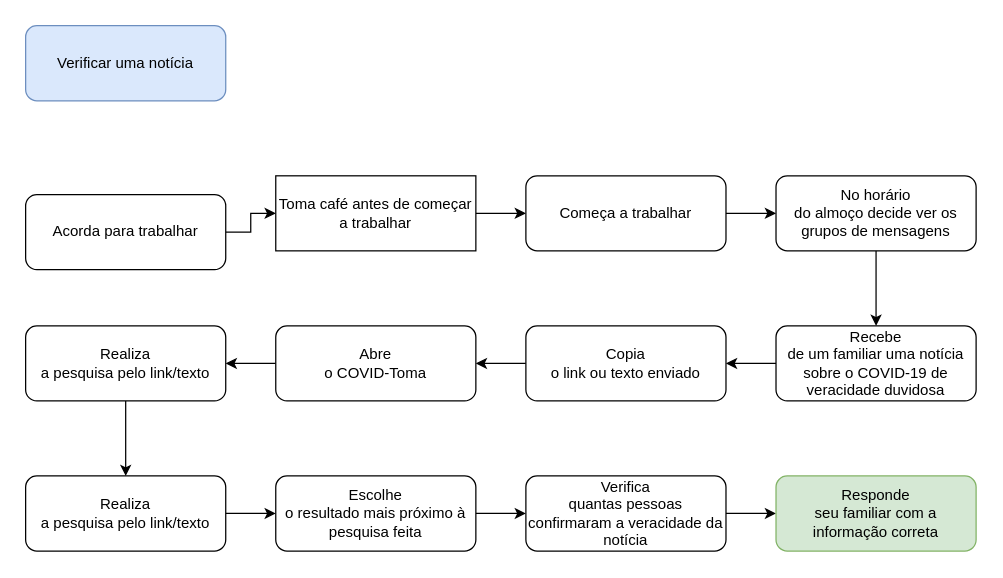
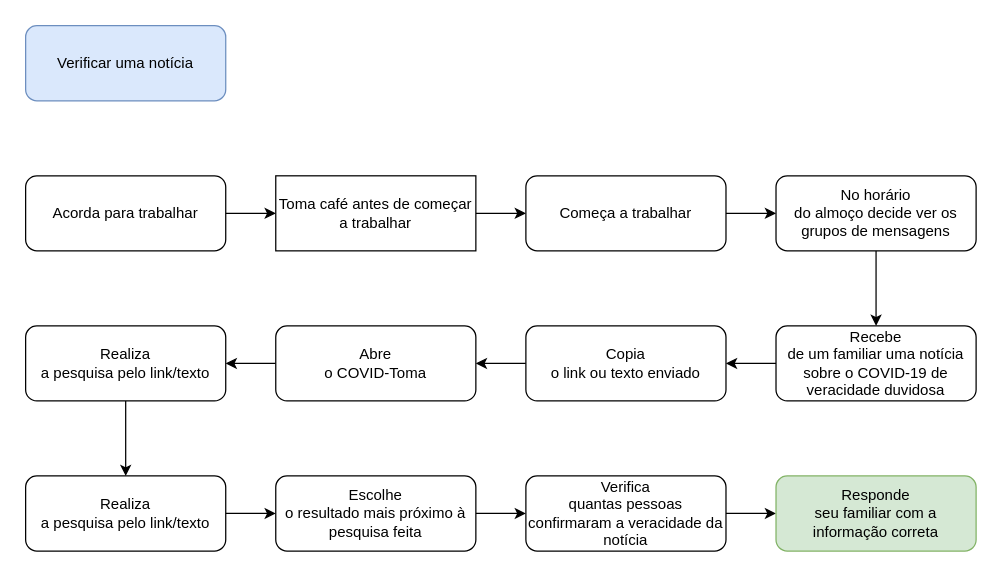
node "Acorda para trabalhar": moved (126, 232) -> (126, 213)
